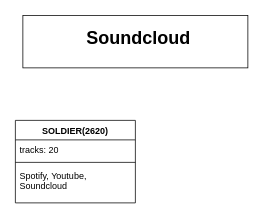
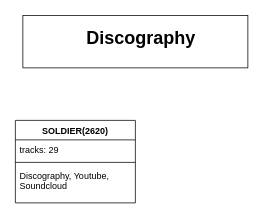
node "Soundcloud": label "Soundcloud" -> "Discography"
node "tracks: 20": label "tracks: 20" -> "tracks: 29"
node "Spotify, Youtube, Soundcloud": label "Spotify, Youtube, Soundcloud" -> "Discography, Youtube, Soundcloud"
